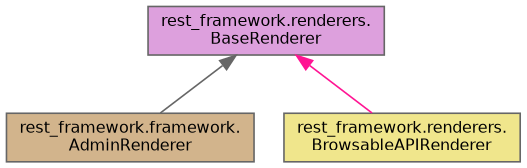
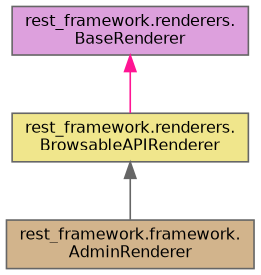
edge "rest_framework.framework. AdminRenderer" -> "rest_framework.renderers. BaseRenderer": now "rest_framework.framework. AdminRenderer" -> "rest_framework.renderers. BrowsableAPIRenderer"
